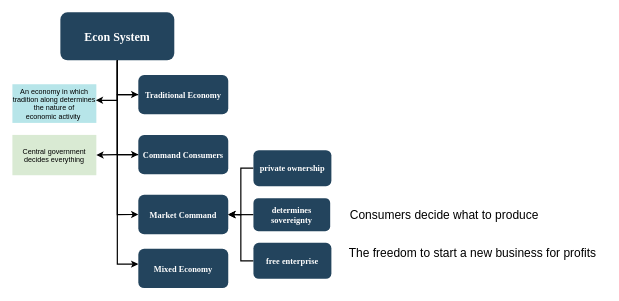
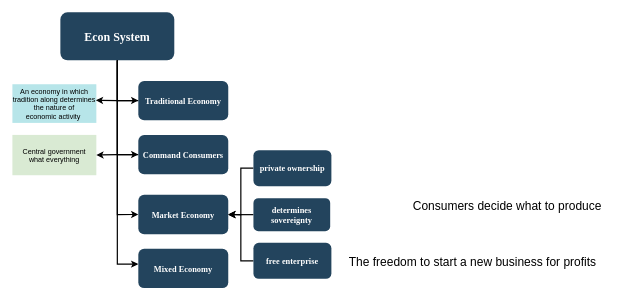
node "Traditional Economy": moved (183, 95) -> (183, 101)
node "Central government decides everything": label "Central government decides everything" -> "Central government what everything"
node "Market Command": label "Market Command" -> "Market Economy"
node "Consumers decide what to produce": moved (444, 215) -> (507, 206)
node "The freedom to start a new business for profits": moved (474, 252) -> (474, 261)
